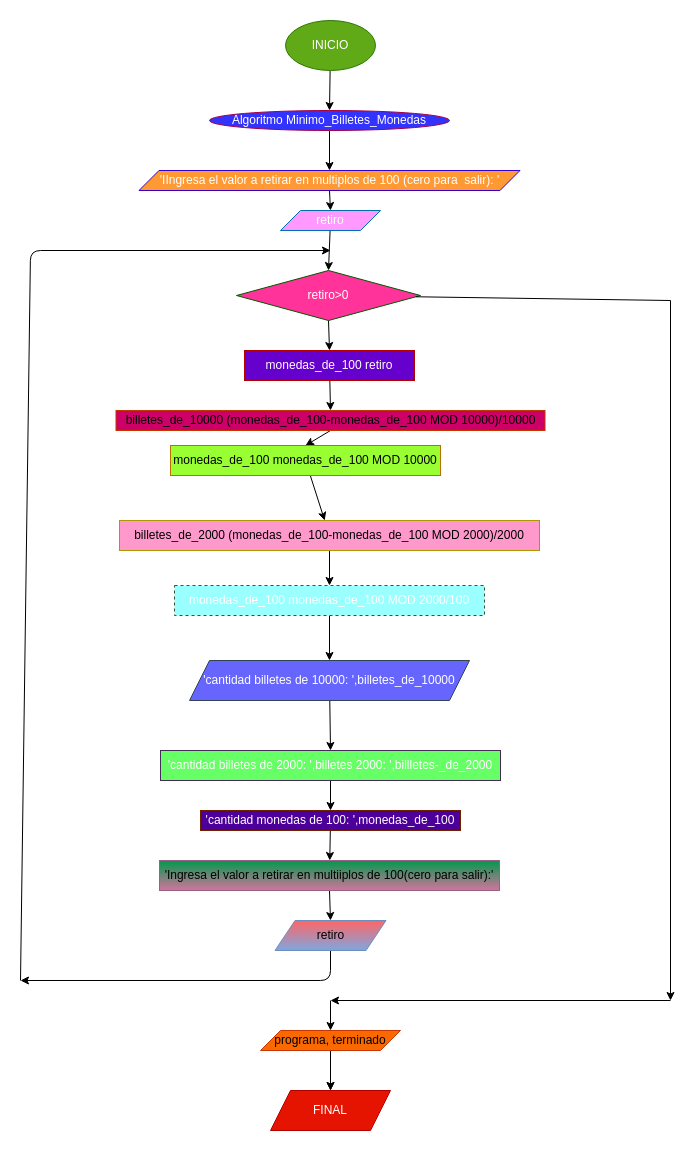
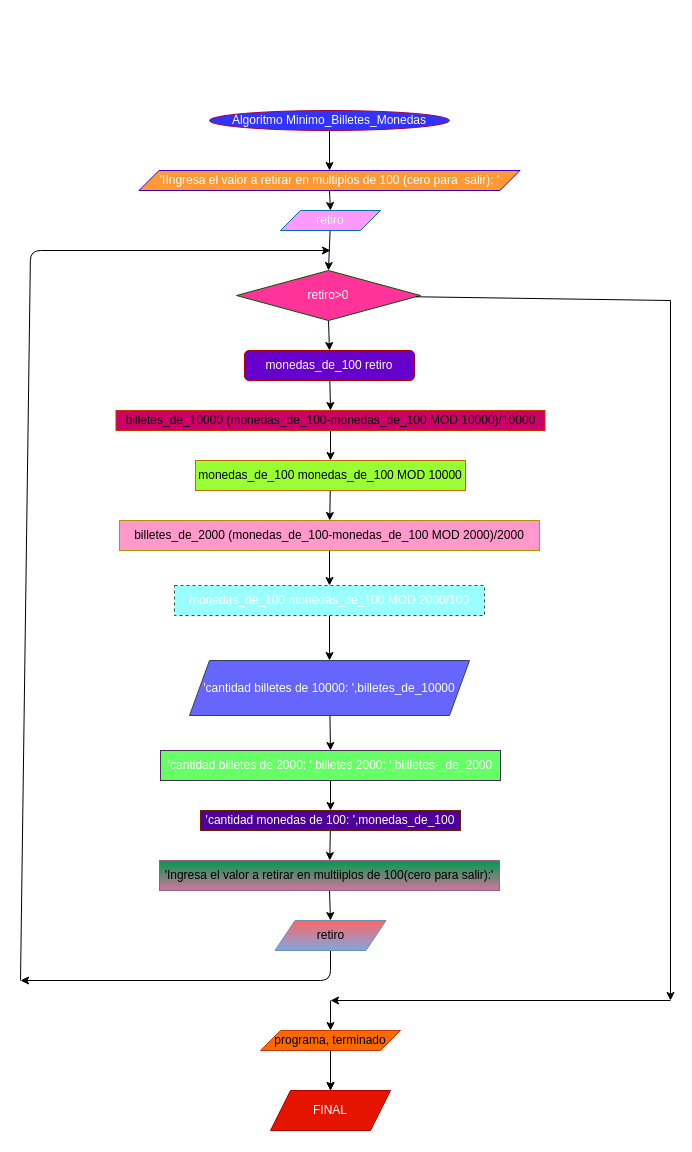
node "INICIO": removed
edge "INICIO" -> "Algoritmo Minimo_Billetes_Monedas": removed
node "monedas_de_100 retiro": shape rectangle -> rounded rectangle
node "monedas_de_100 monedas_de_100 MOD 10000": moved (306, 461) -> (331, 476)
node "'cantidad billetes de 10000: ',billetes_de_10000": size 280x40 -> 280x55
